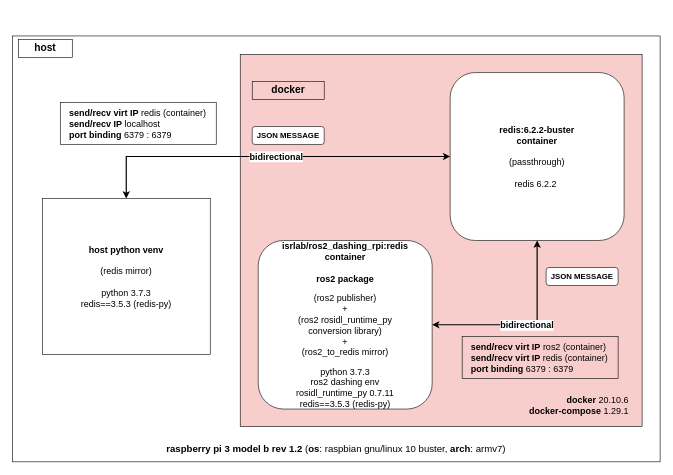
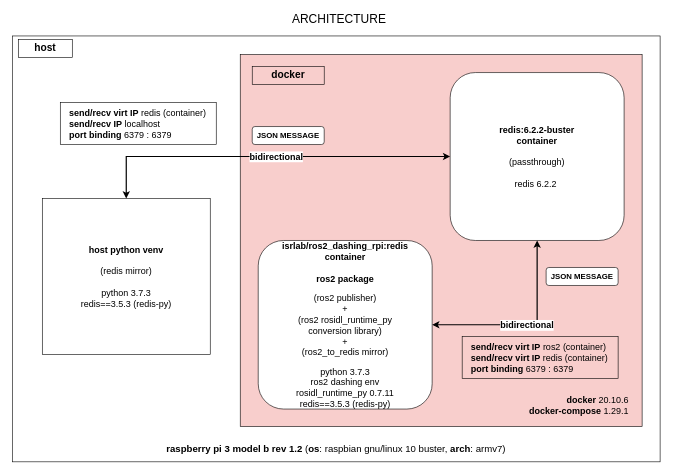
node "ARCHITECTURE": added
node "docker": moved (288, 90) -> (288, 75)
